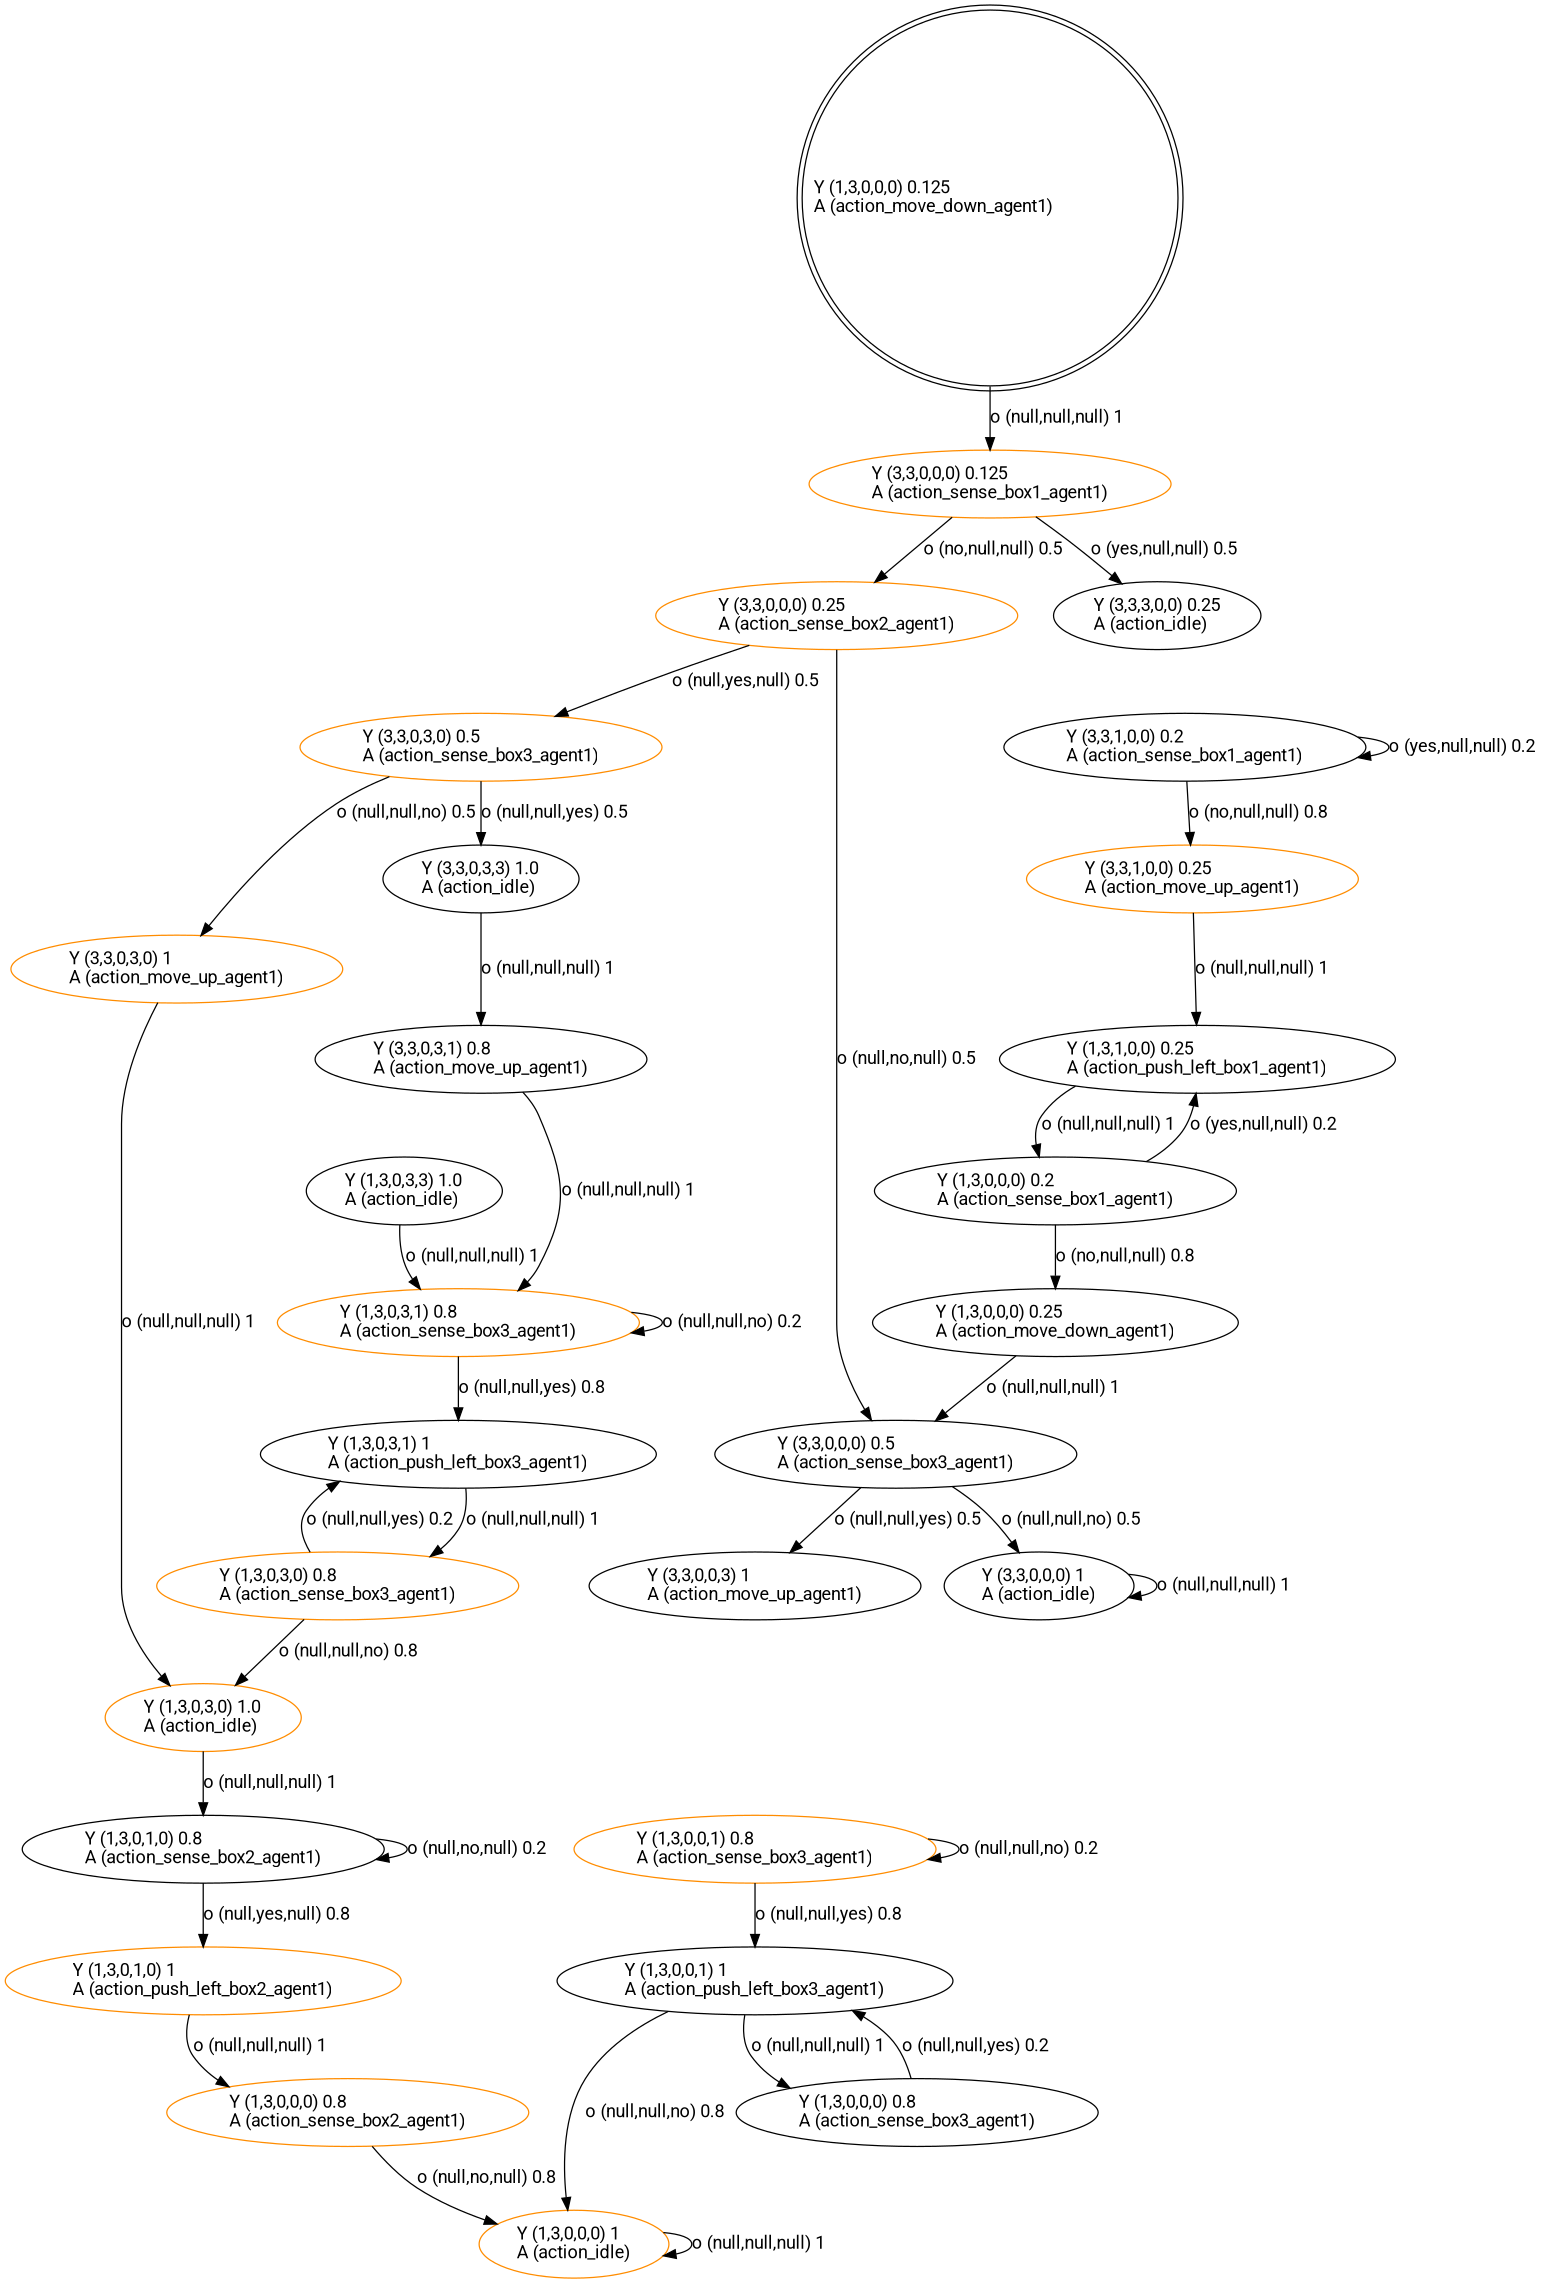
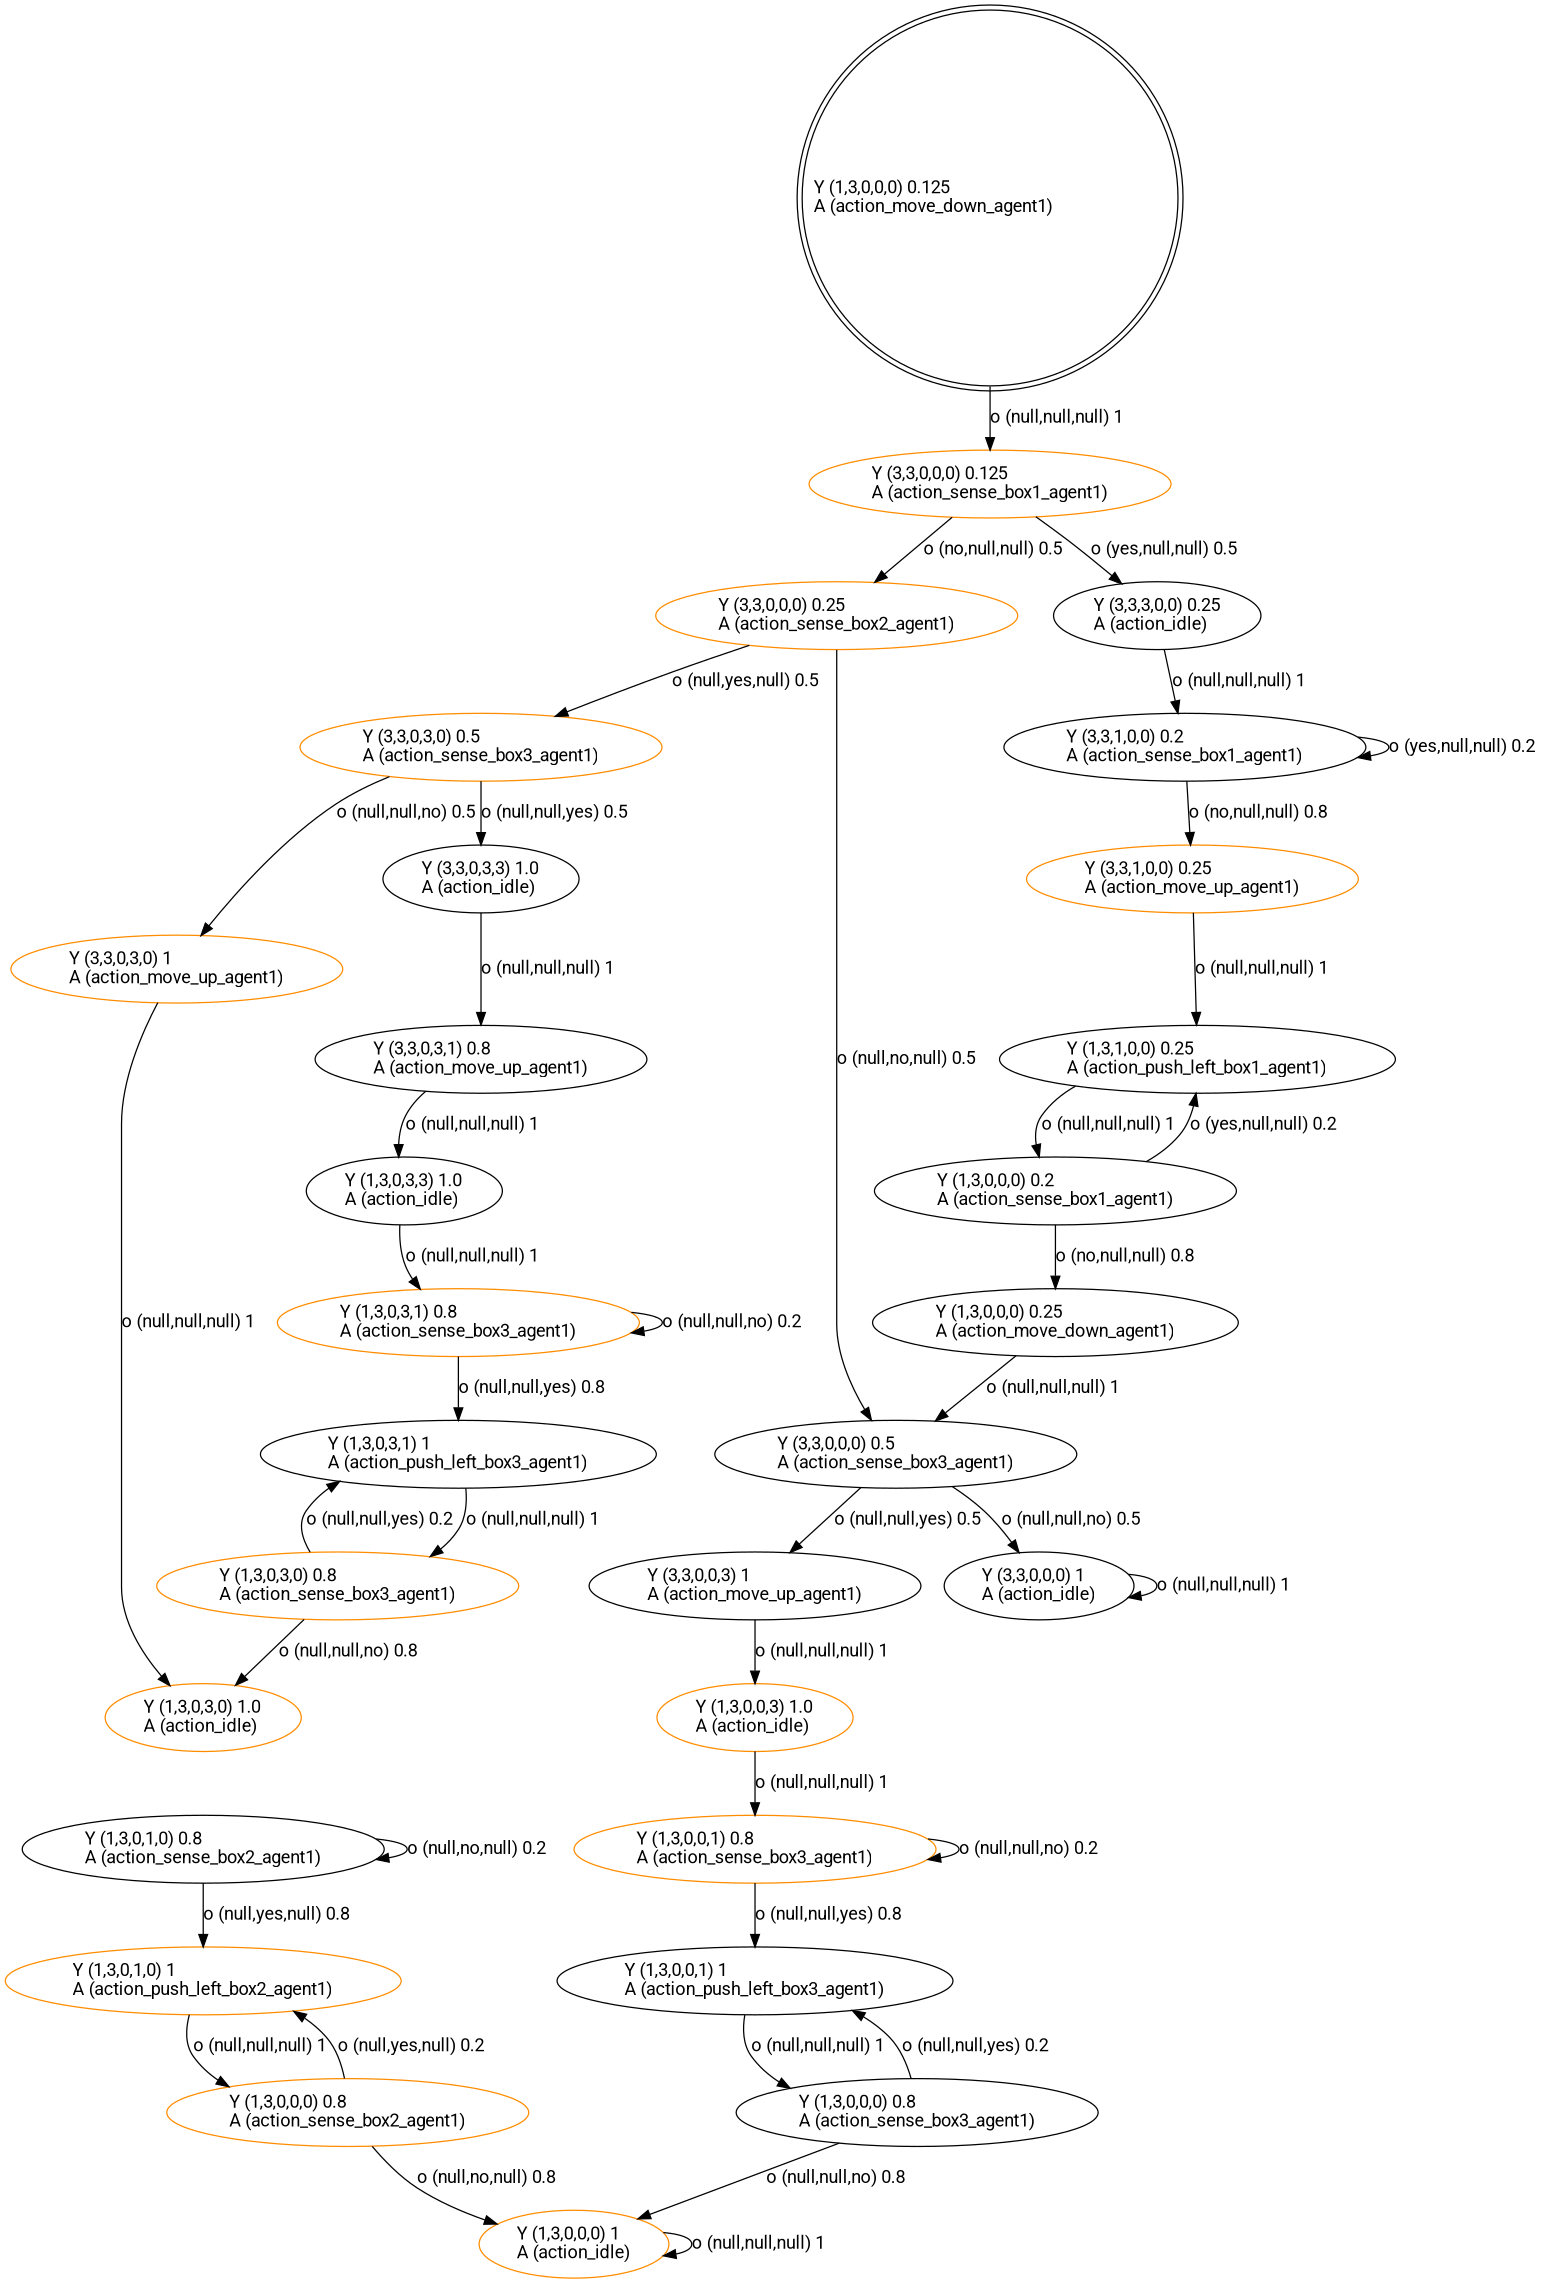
edge "Y (3,3,3,0,0) 0.25 A (action_idle)" -> "Y (3,3,1,0,0) 0.2 A (action_sense_box1_agent1)": added, label "o (null,null,null) 1"
edge "Y (3,3,0,3,1) 0.8 A (action_move_up_agent1)" -> "Y (1,3,0,3,1) 0.8 A (action_sense_box3_agent1)": now "Y (3,3,0,3,1) 0.8 A (action_move_up_agent1)" -> "Y (1,3,0,3,3) 1.0 A (action_idle)"
node "Y (1,3,0,0,3) 1.0 A (action_idle)": added
edge "Y (1,3,0,3,0) 1.0 A (action_idle)" -> "Y (1,3,0,1,0) 0.8 A (action_sense_box2_agent1)": removed, label "o (null,null,null) 1"
edge "Y (1,3,0,0,0) 0.8 A (action_sense_box2_agent1)" -> "Y (1,3,0,1,0) 1 A (action_push_left_box2_agent1)": added, label "o (null,yes,null) 0.2"
edge "Y (1,3,0,0,1) 1 A (action_push_left_box3_agent1)" -> "Y (1,3,0,0,0) 1 A (action_idle)": now "Y (1,3,0,0,0) 0.8 A (action_sense_box3_agent1)" -> "Y (1,3,0,0,0) 1 A (action_idle)"
